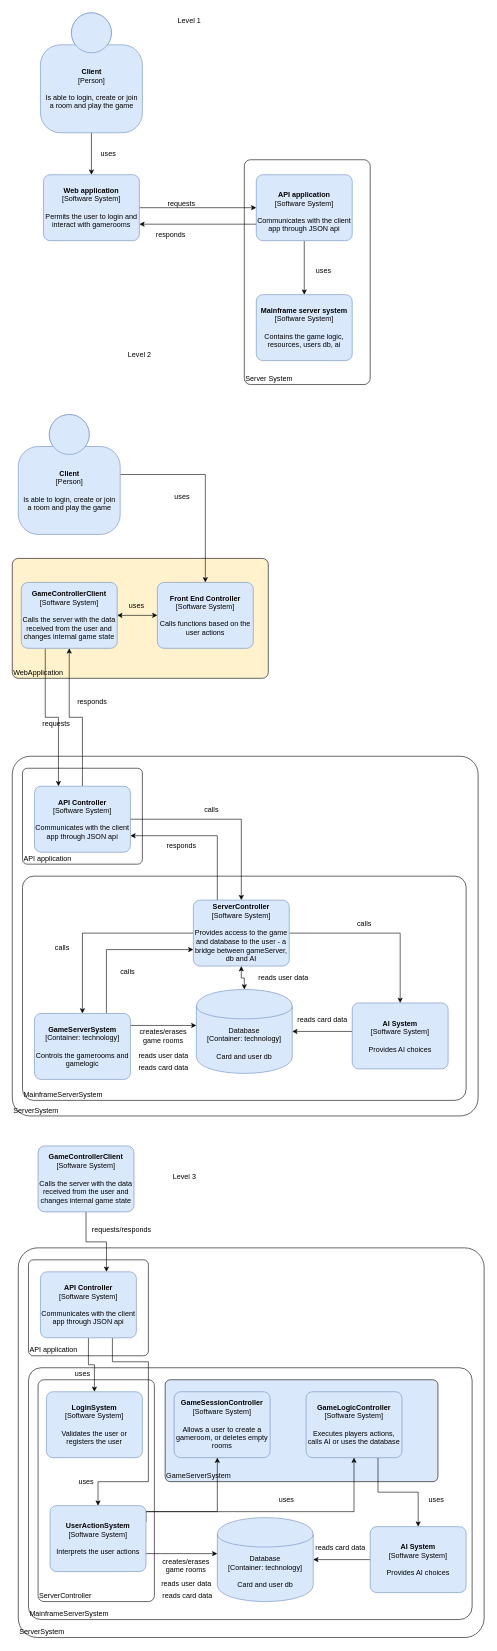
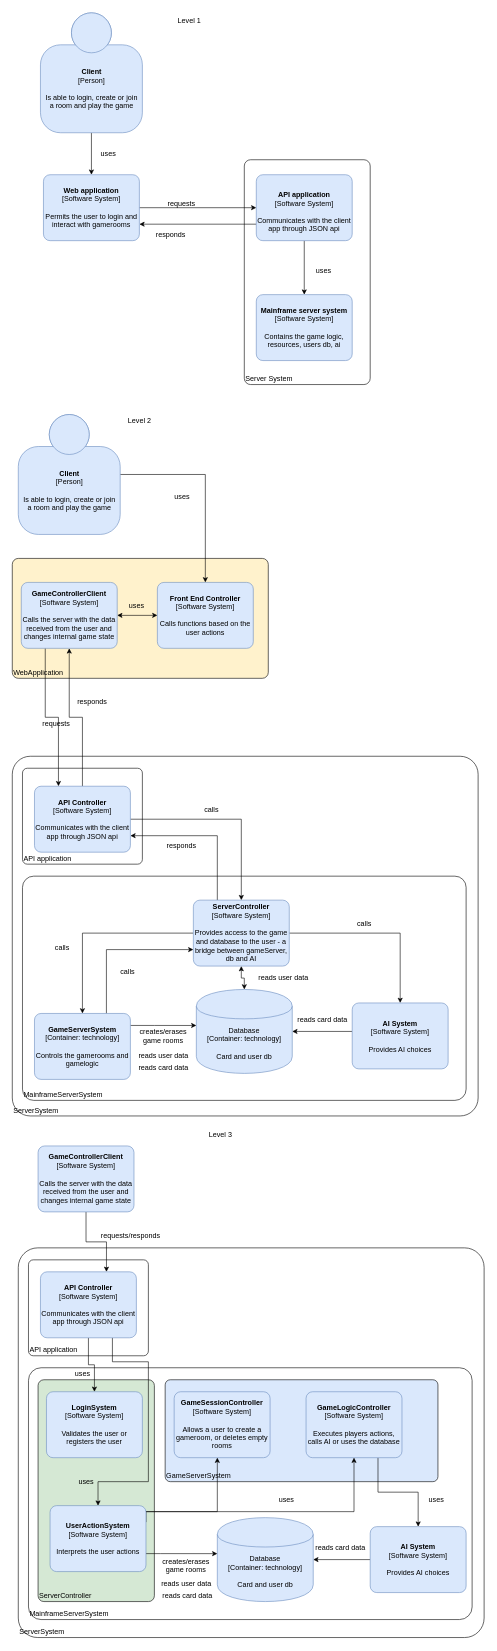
node "Level 2": moved (140, 354) -> (140, 420)
node "Level 3": moved (185, 1178) -> (221, 1136)
node "requests/responds": moved (122, 1230) -> (131, 1236)
node "ServerController": fillcolor #ffffff -> #d5e8d4
